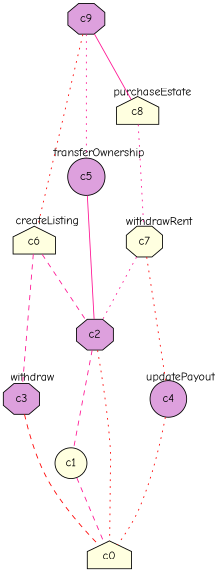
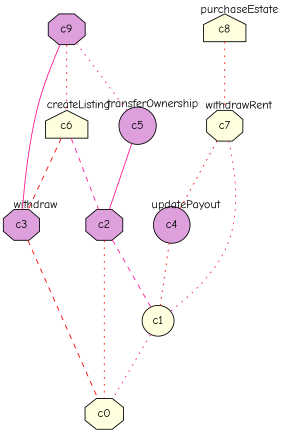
edge "c9" -- "c8": now "c9" -- "c3"
edge "c8" -- "c7": color deeppink -> red
edge "c7" -- "c2": now "c7" -- "c1"
edge "c6" -- "c3": color deeppink -> red
edge "c4" -- "c0": now "c4" -- "c1"
edge "c1" -- "c0": style dashed -> dotted
node "c0": shape house -> octagon
